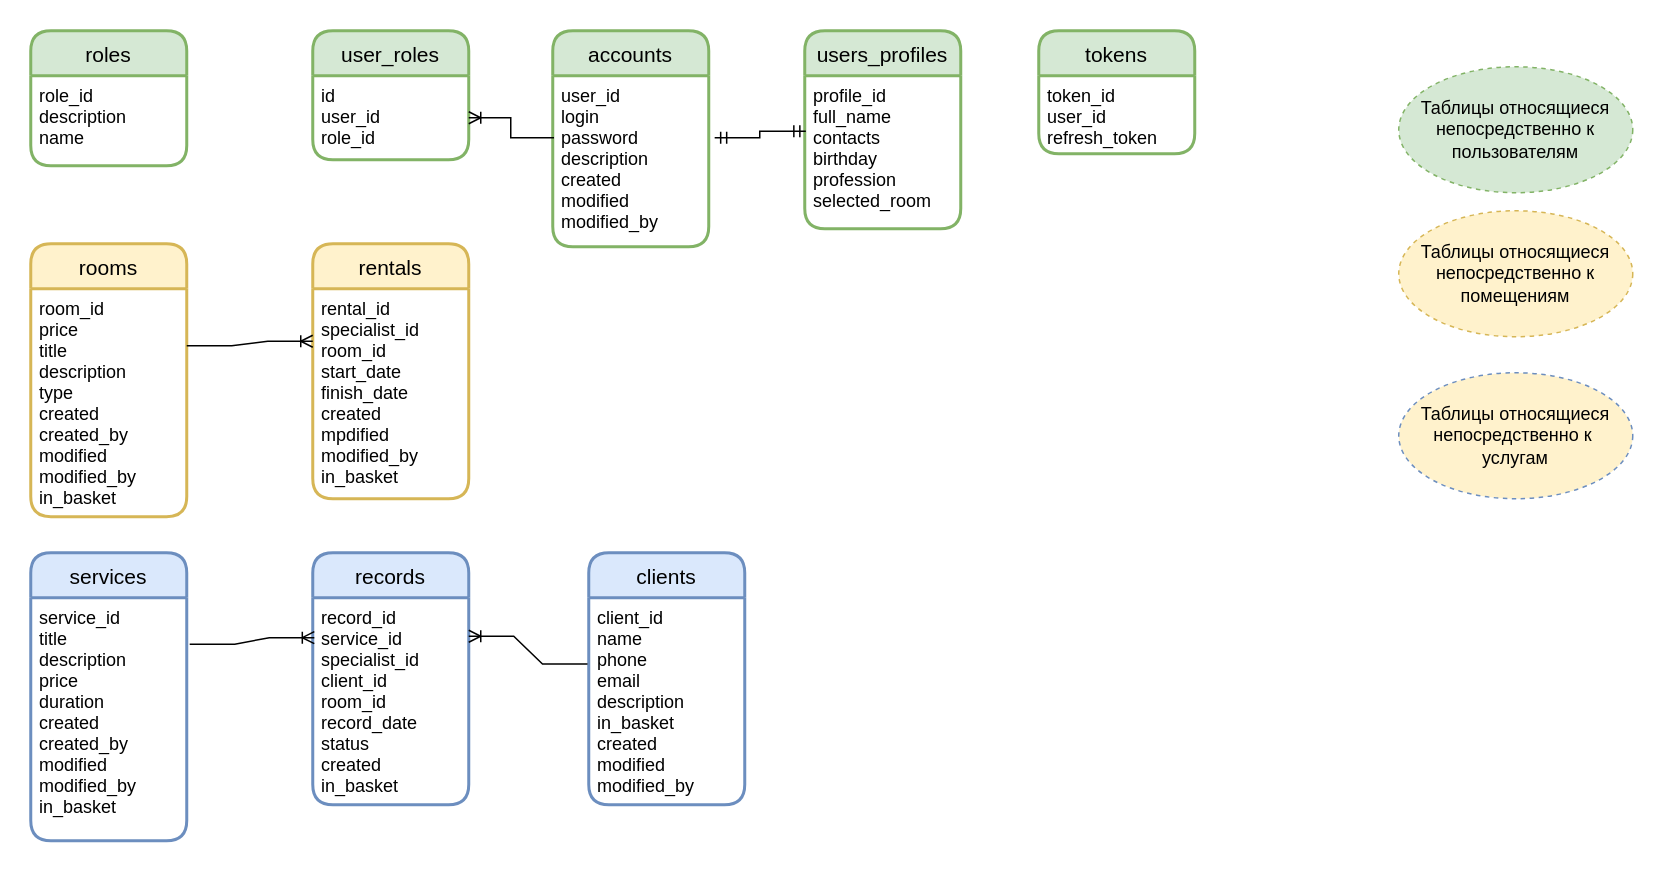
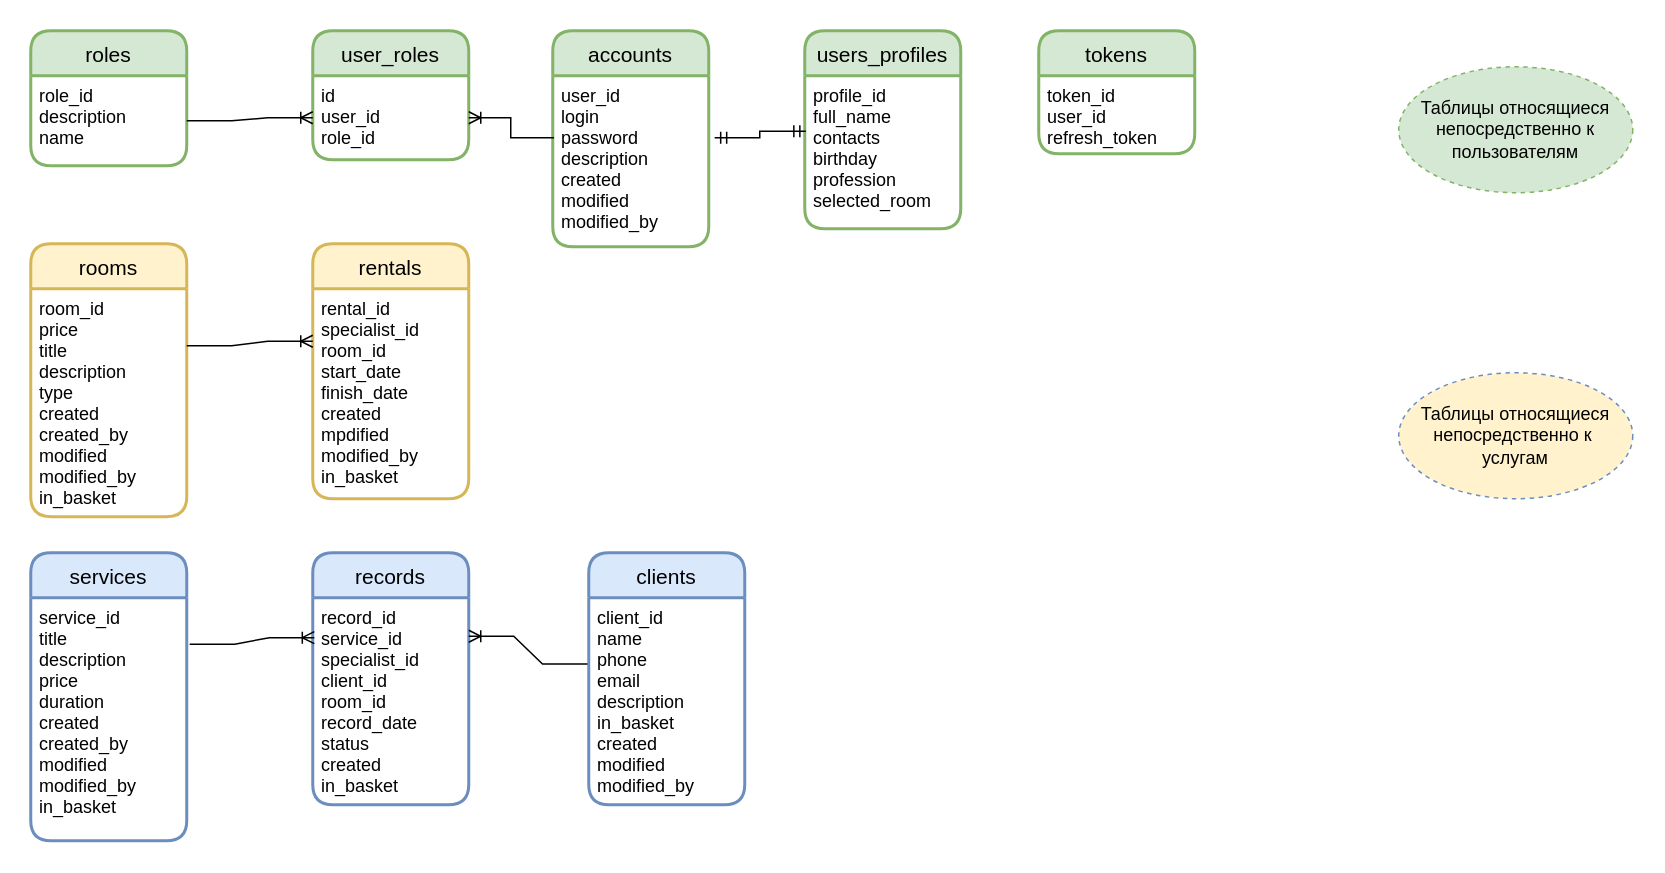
edge "role_id description name" -> "id user_id role_id": added
node "Таблицы относящиеся непосредственно к помещениям": removed
